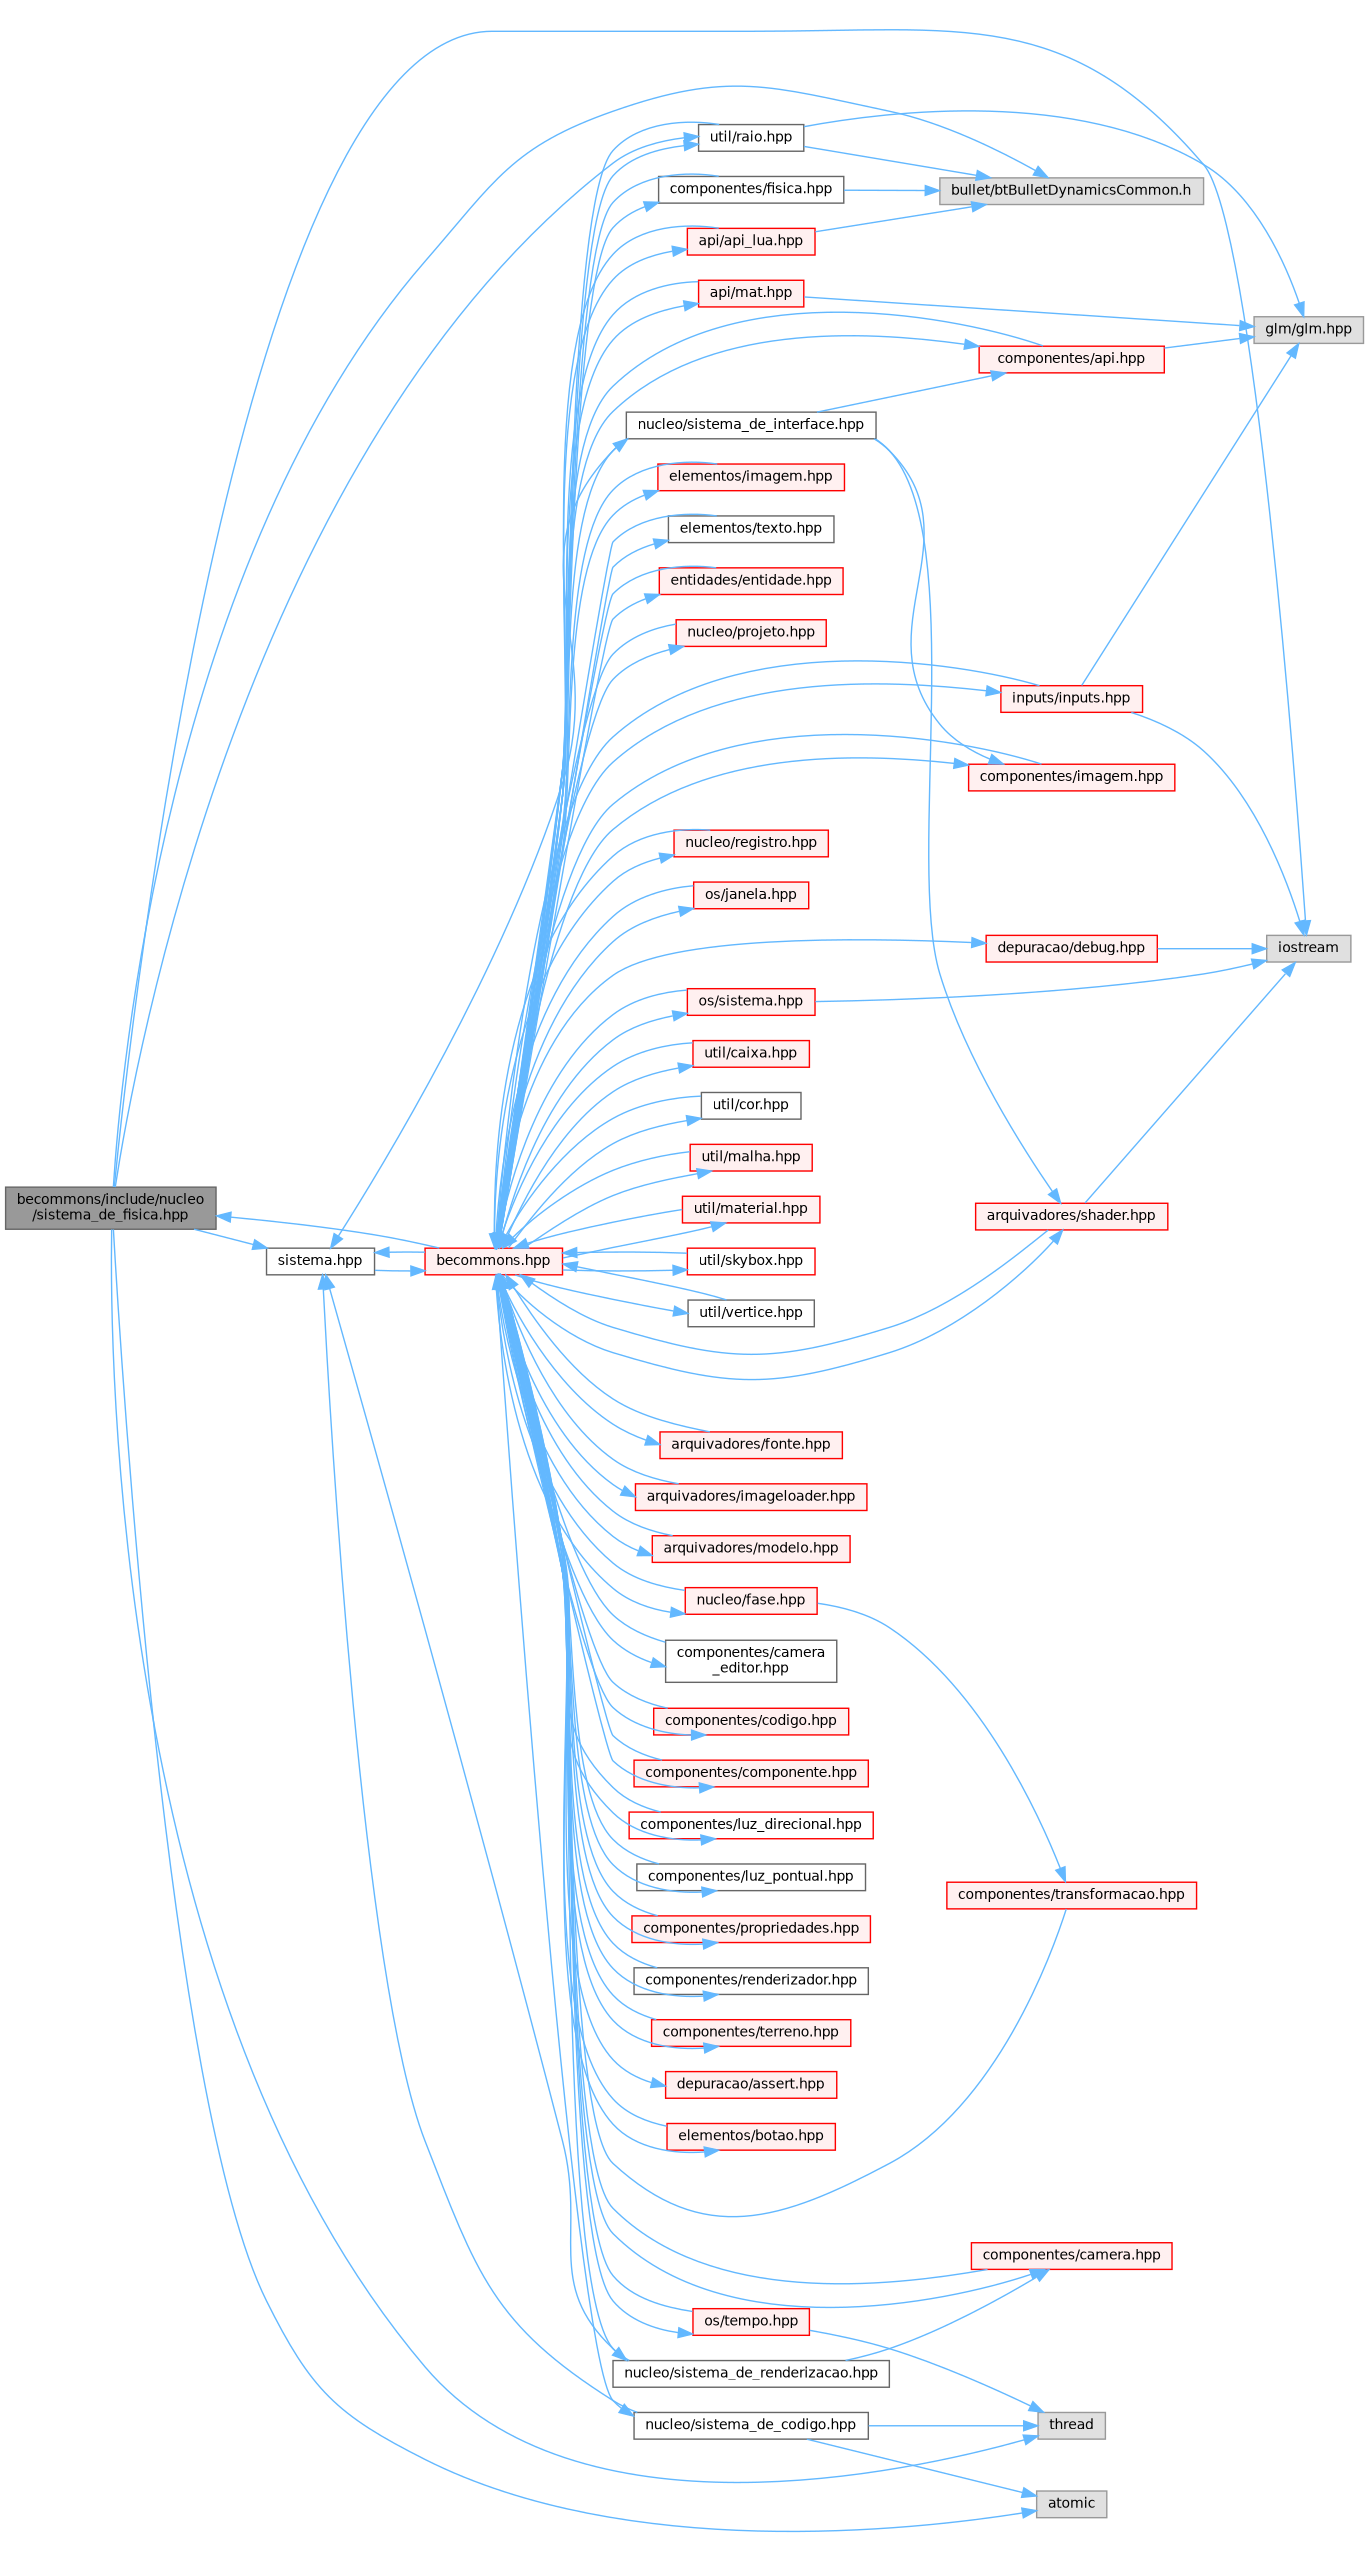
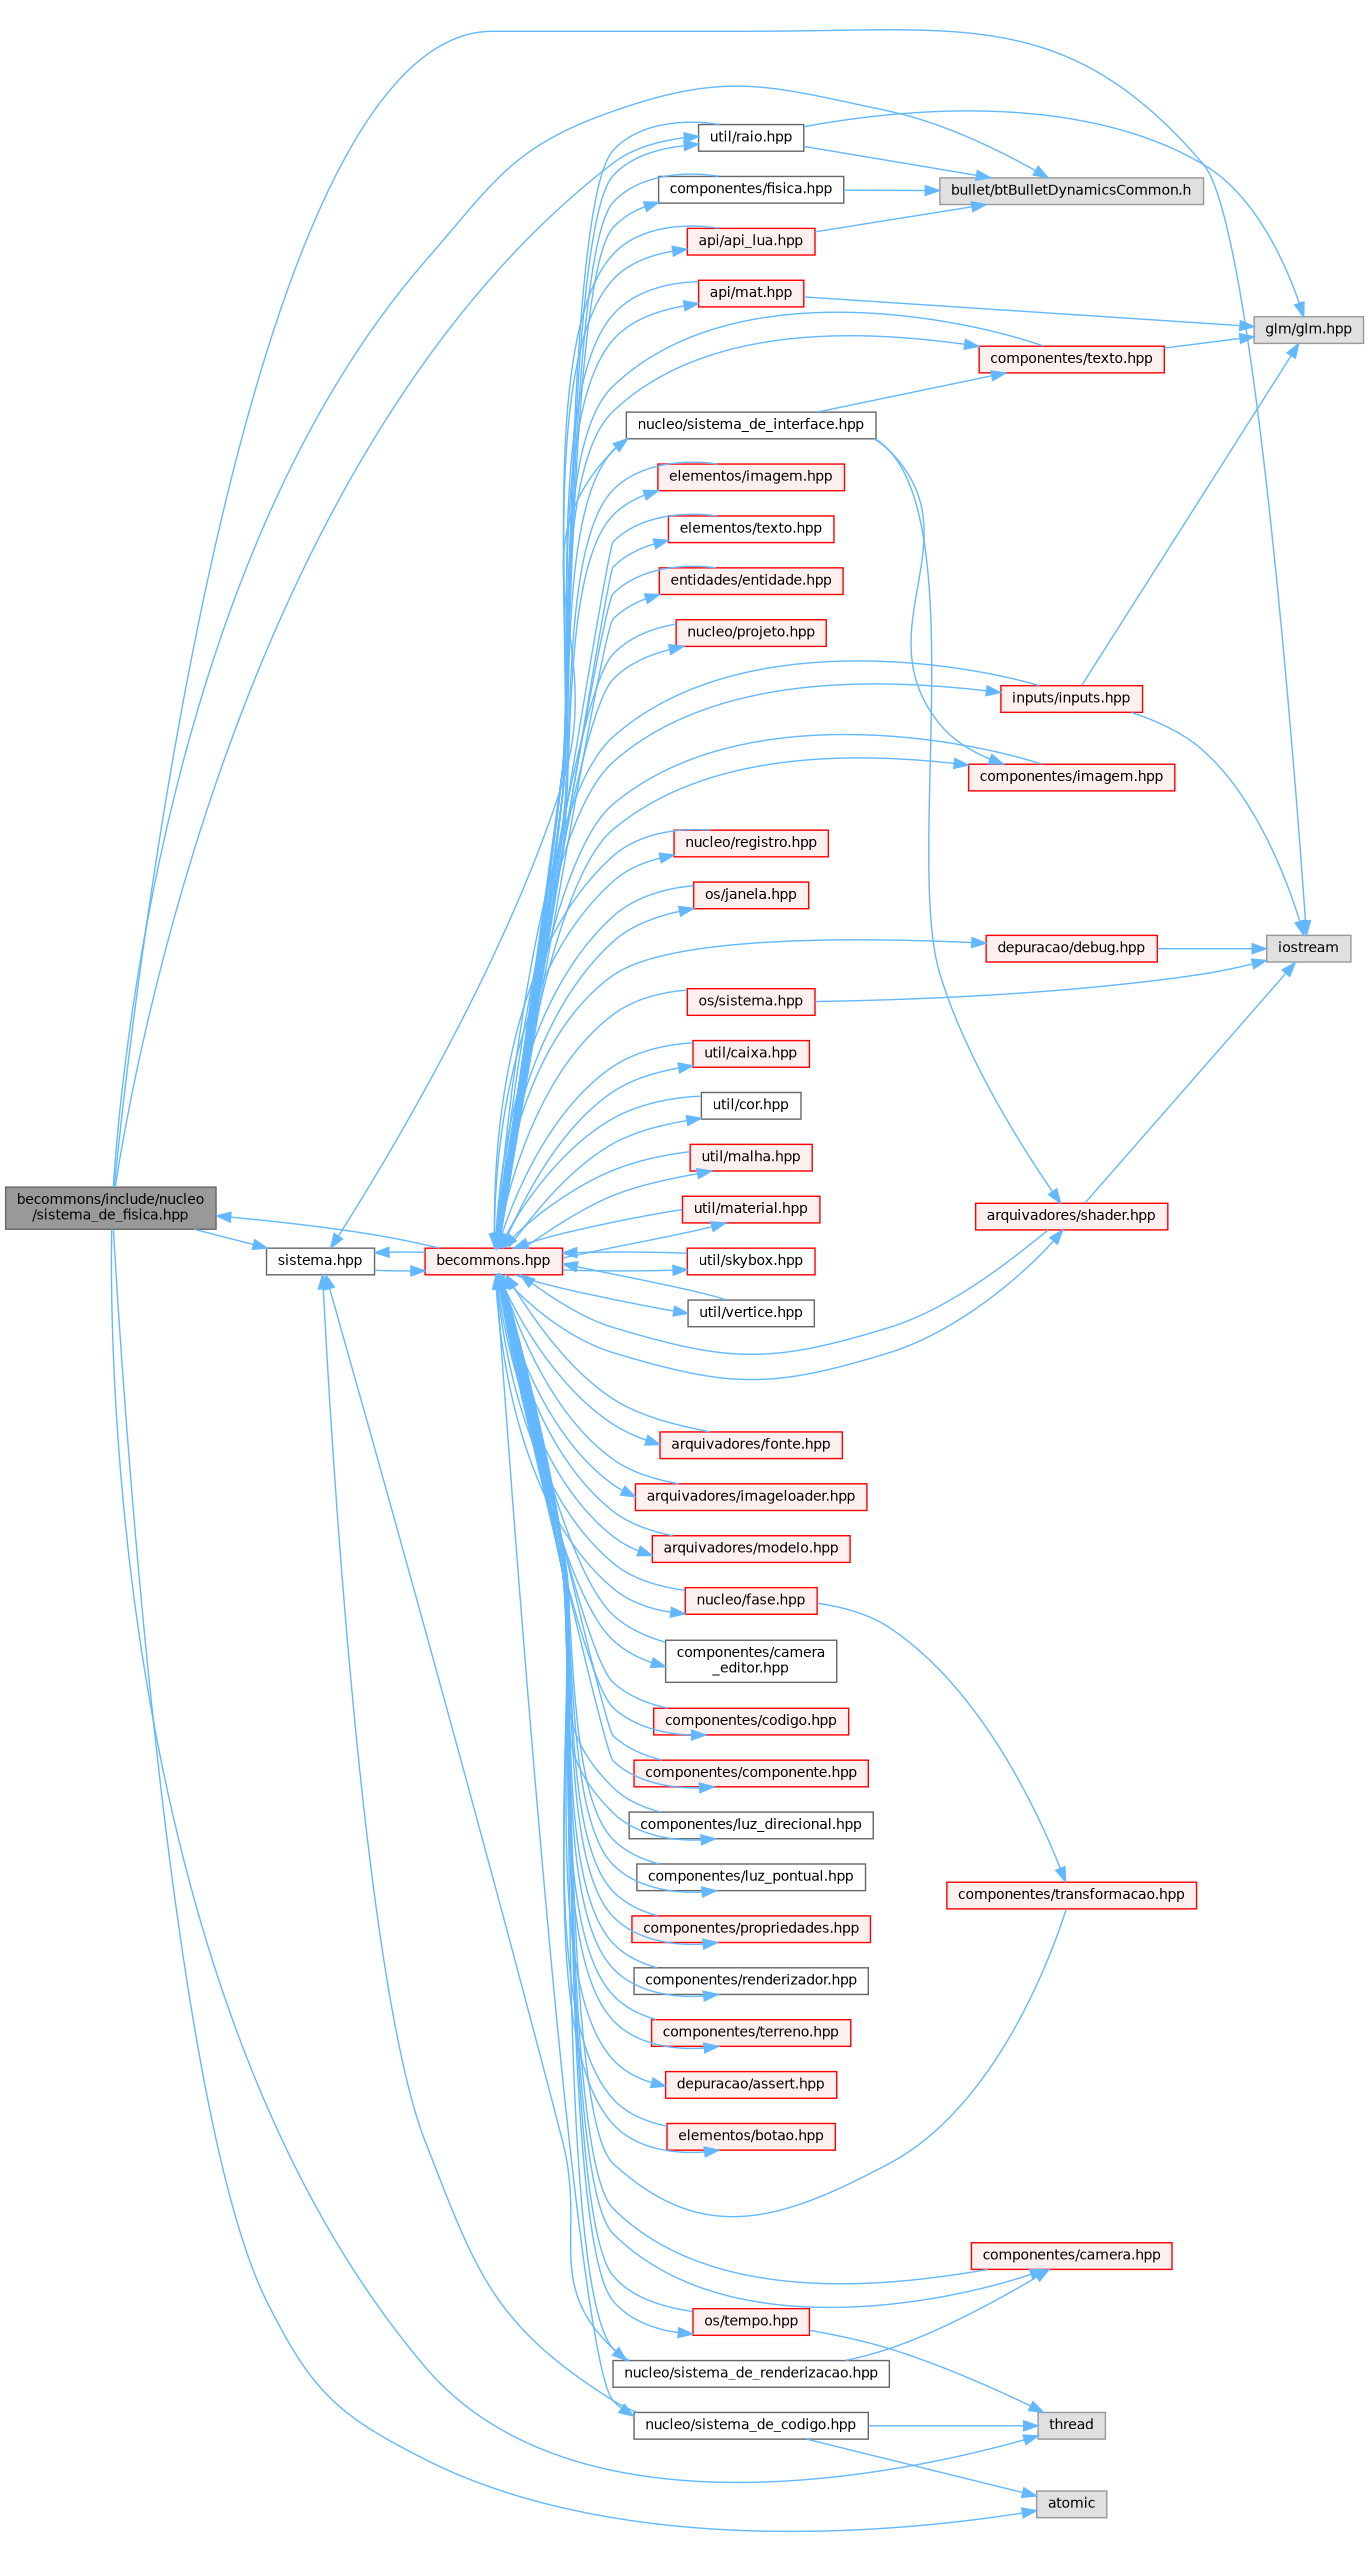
node "componentes/api.hpp": label "componentes/api.hpp" -> "componentes/texto.hpp"
node "elementos/texto.hpp": color grey40 -> red
edge "becommons.hpp" -> "os/sistema.hpp": removed
node "componentes/luz_direcional.hpp": color red -> grey40
